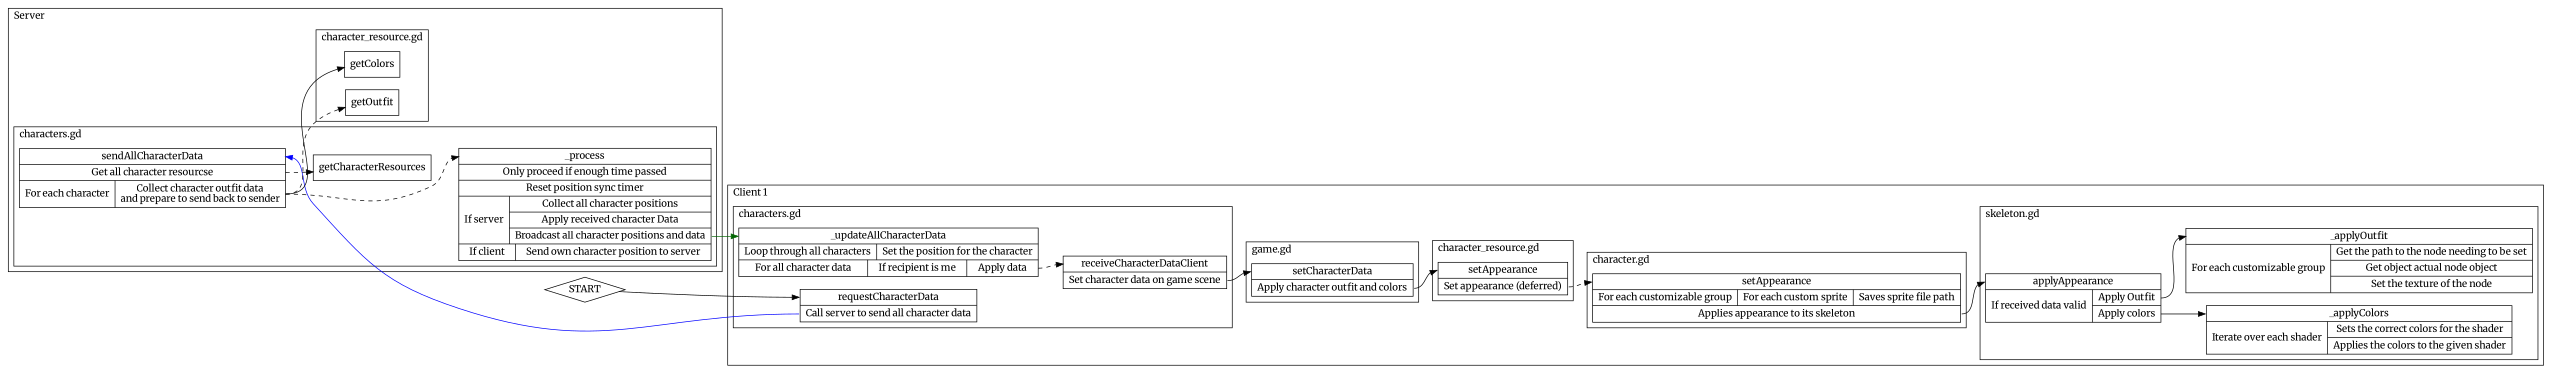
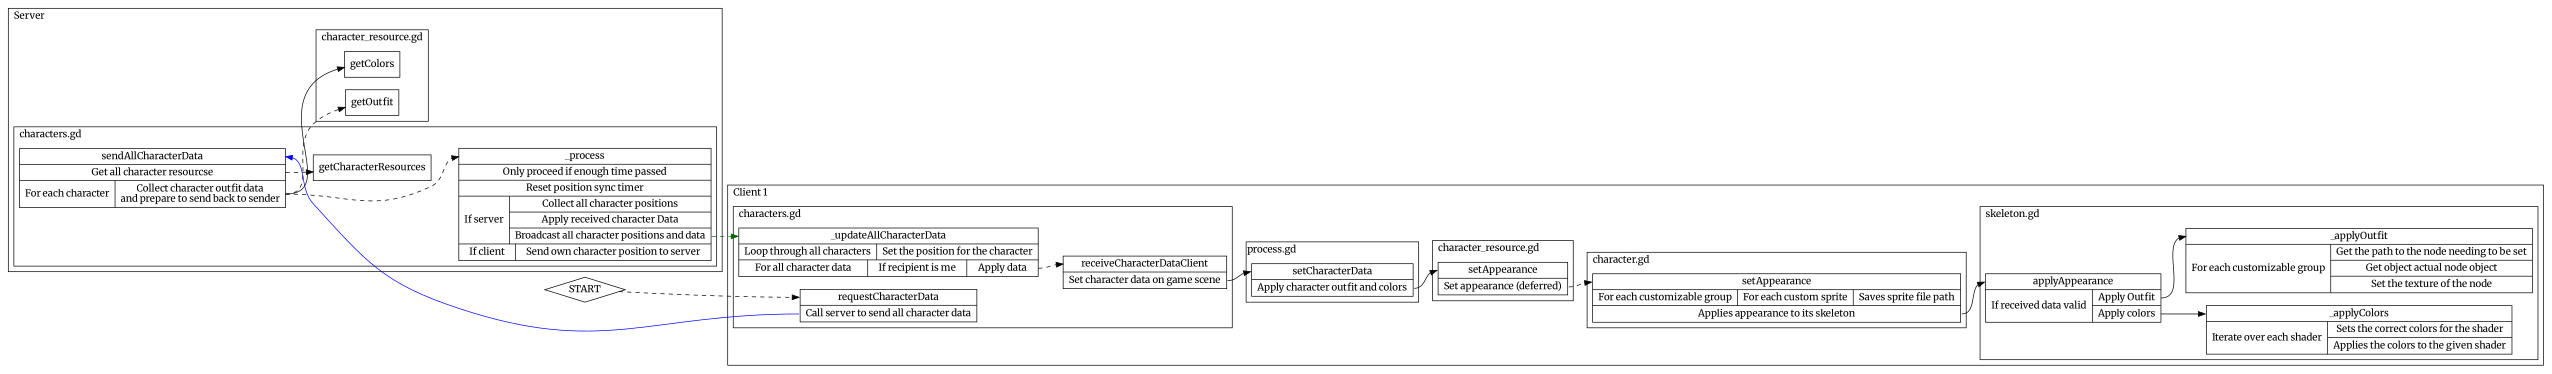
edge "_process" -> "_updateAllCharacterData": style solid -> dashed
cluster "game.gd": label "game.gd" -> "process.gd"
edge "START" -> "requestCharacterData": style solid -> dashed
